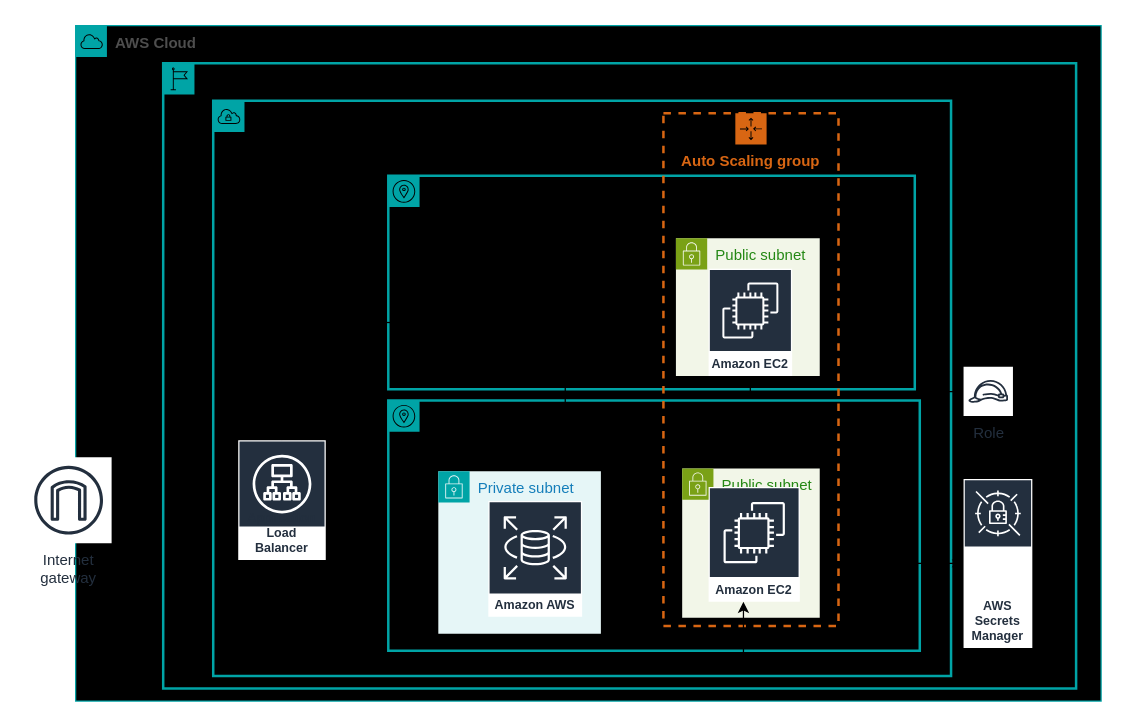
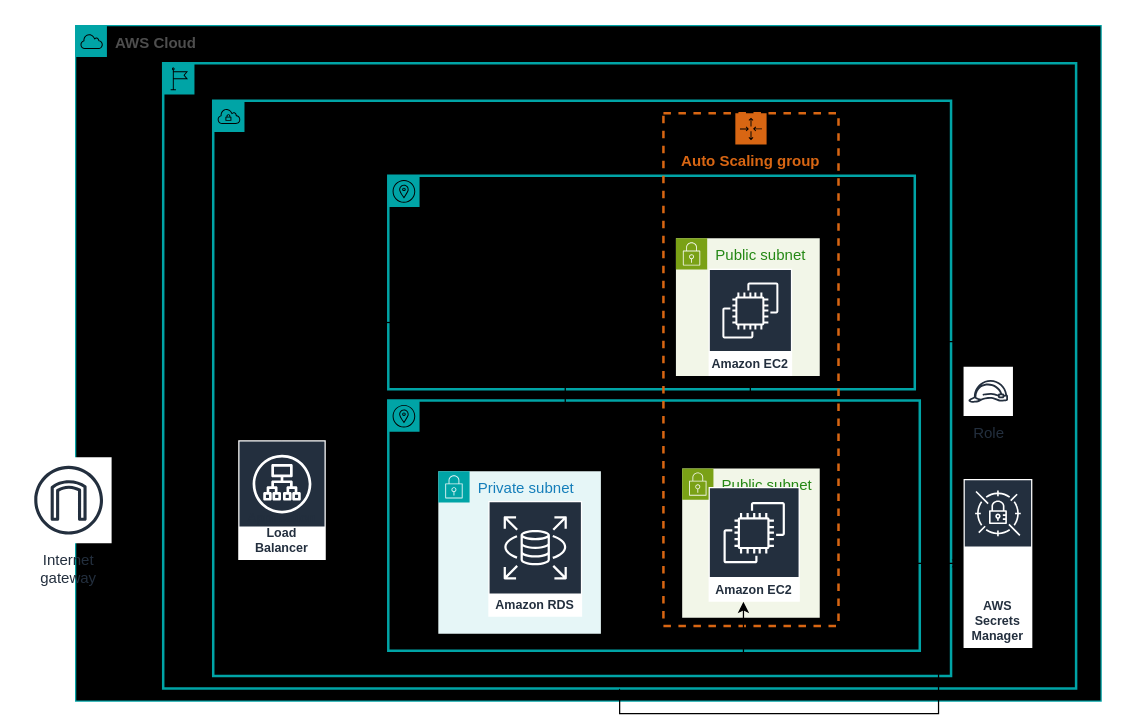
edge "Role" -> "AWS": now "Role" -> "AWS Region"
node "Amazon AWS": label "Amazon AWS" -> "Amazon RDS"
